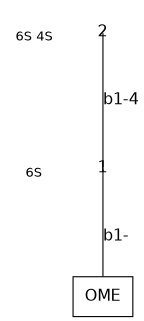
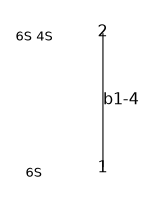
node "OME": removed
